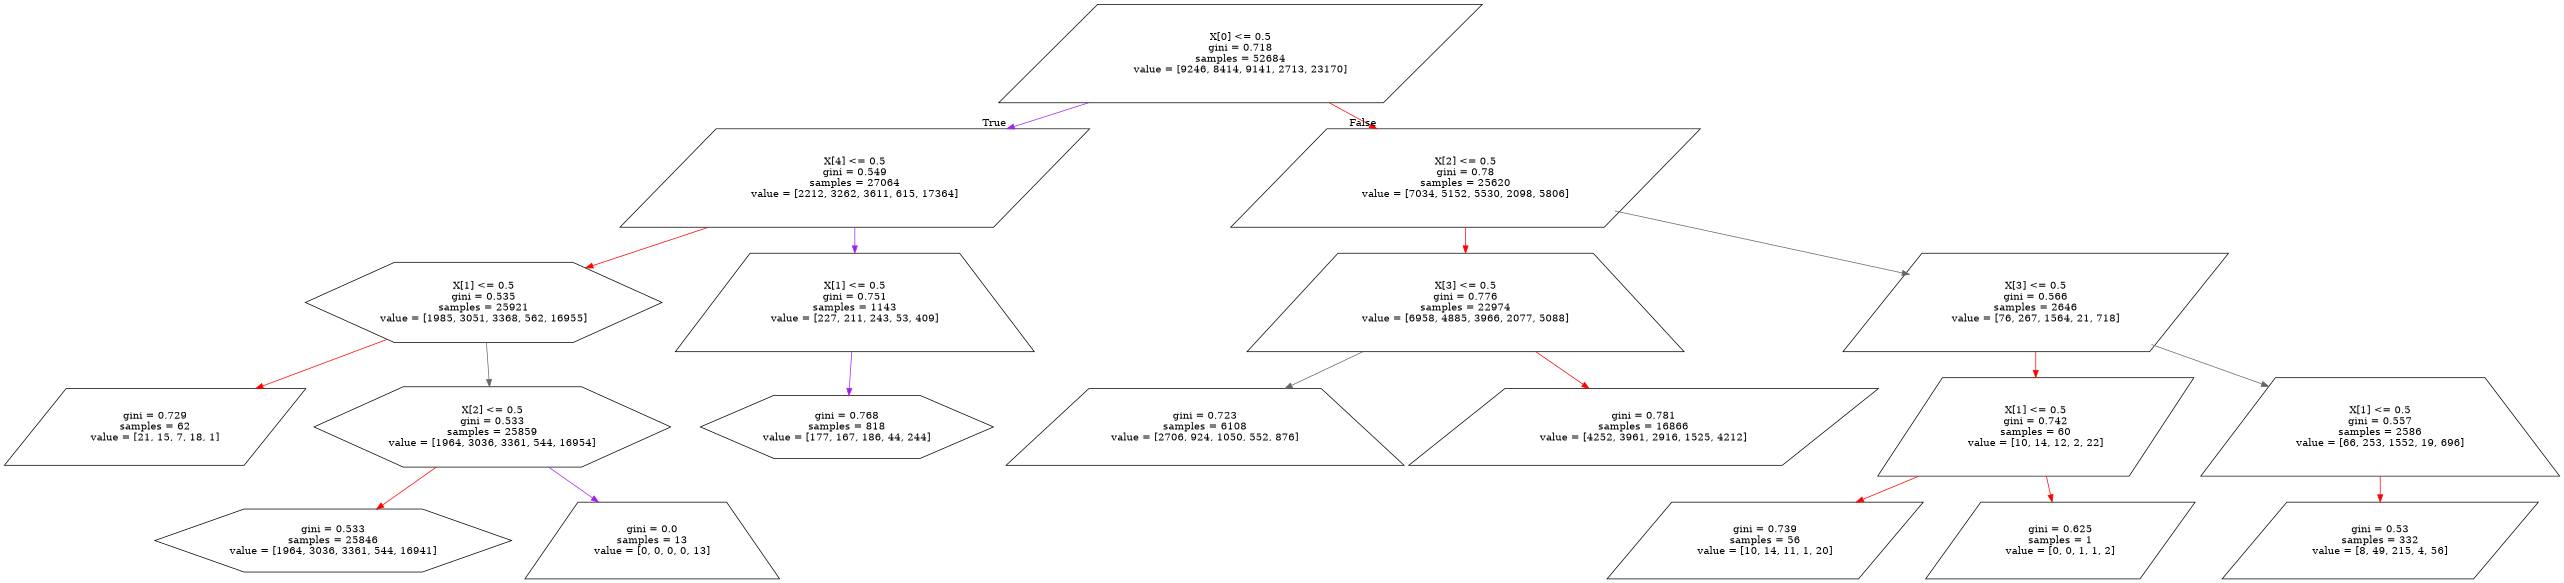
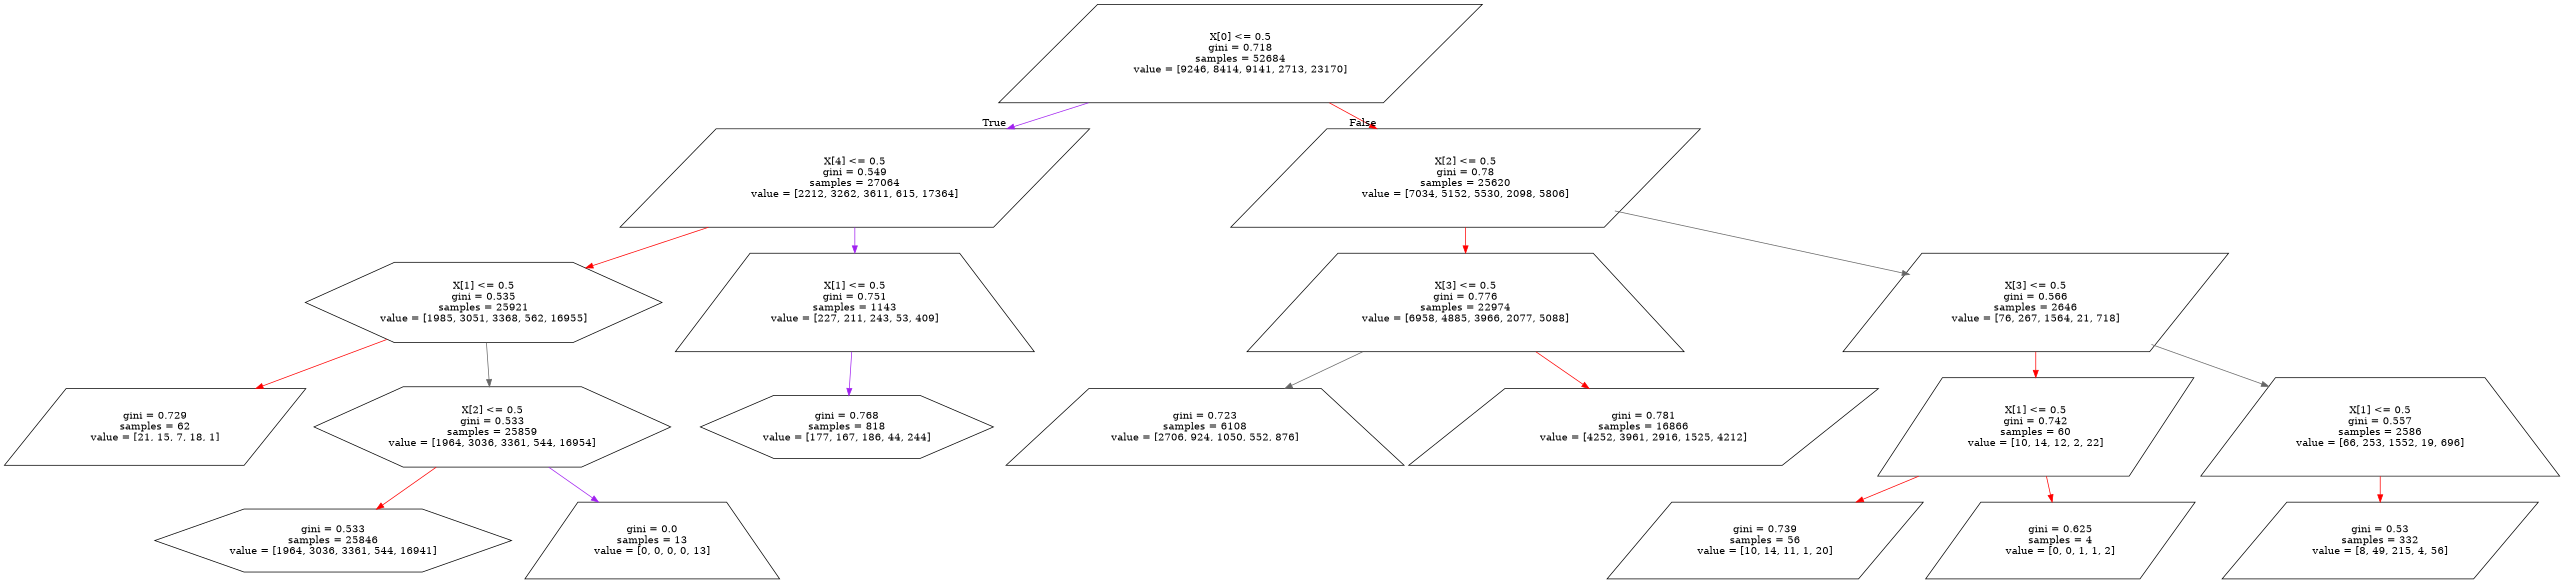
node "gini = 0.625 samples = 1 value = [0, 0, 1, 1, 2]": label "gini = 0.625 samples = 1 value = [0, 0, 1, 1, 2]" -> "gini = 0.625 samples = 4 value = [0, 0, 1, 1, 2]"
